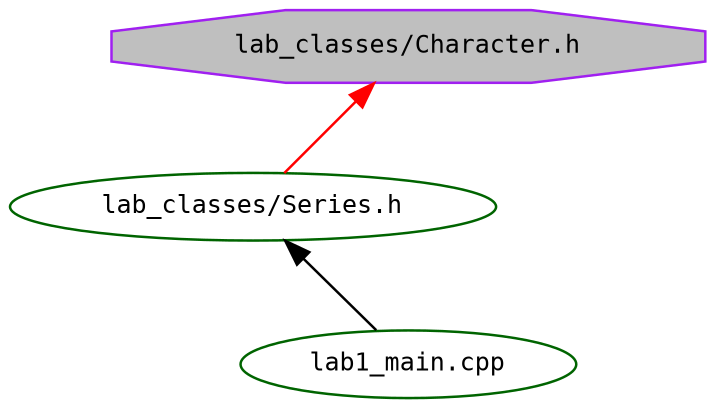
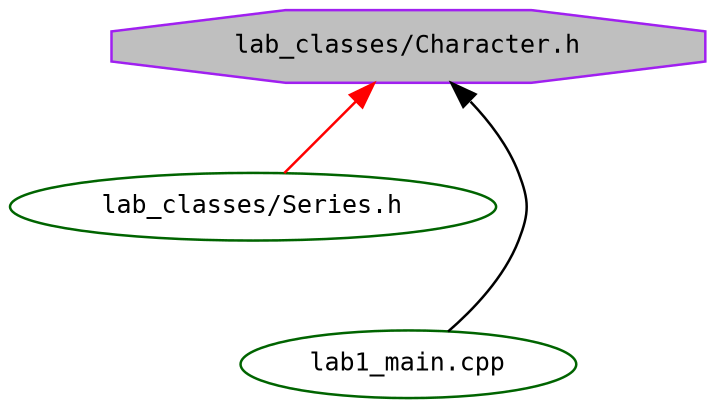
edge "lab1_main.cpp" -> "lab_classes/Series.h": now "lab1_main.cpp" -> "lab_classes/Character.h"
